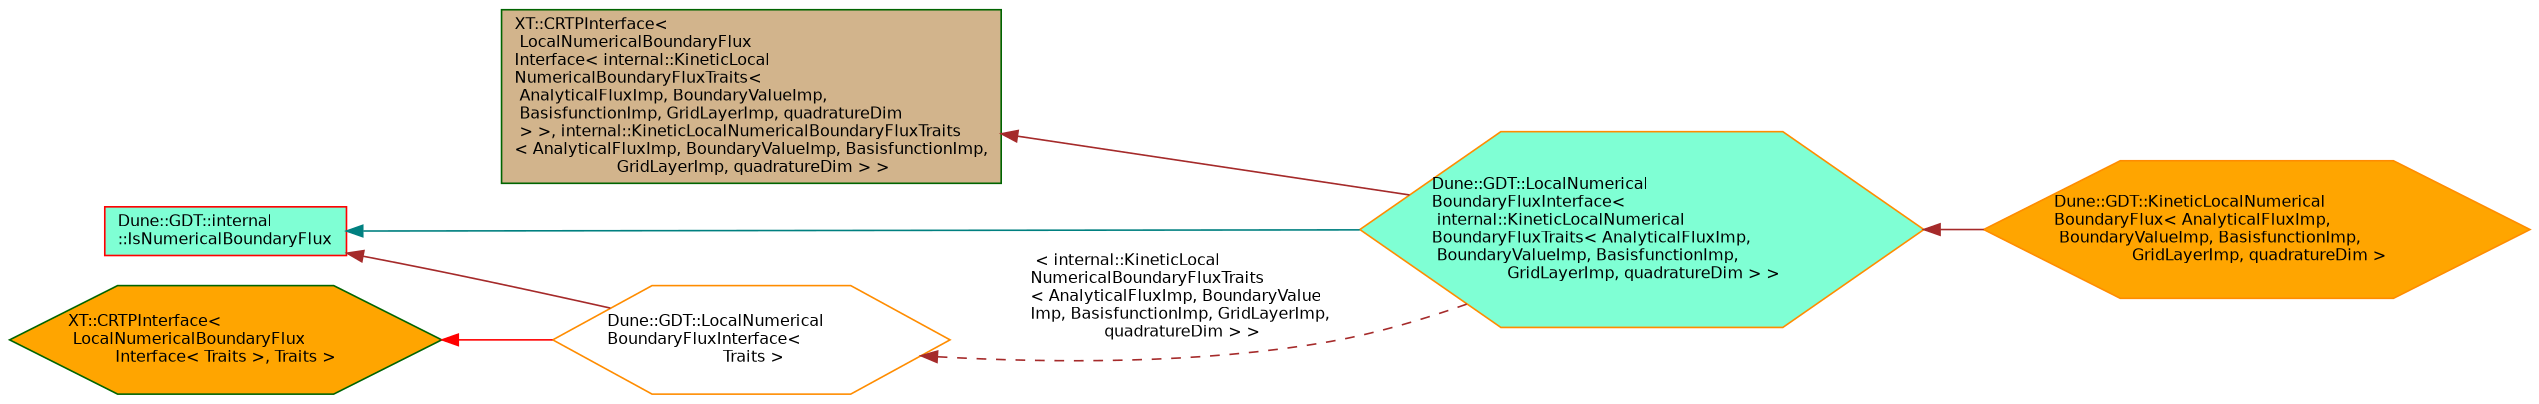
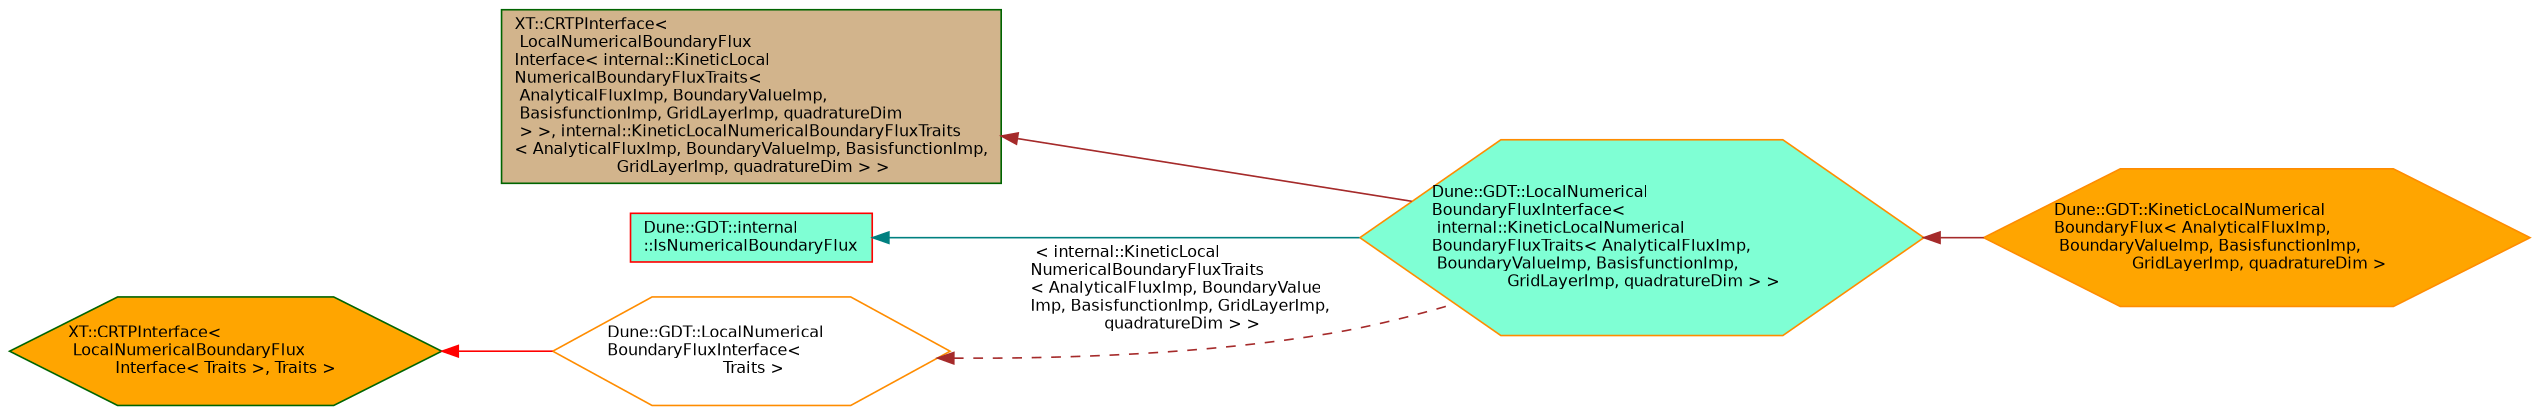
edge "Dune::GDT::LocalNumerical BoundaryFluxInterface< Traits >" -> "Dune::GDT::internal ::IsNumericalBoundaryFlux": removed
